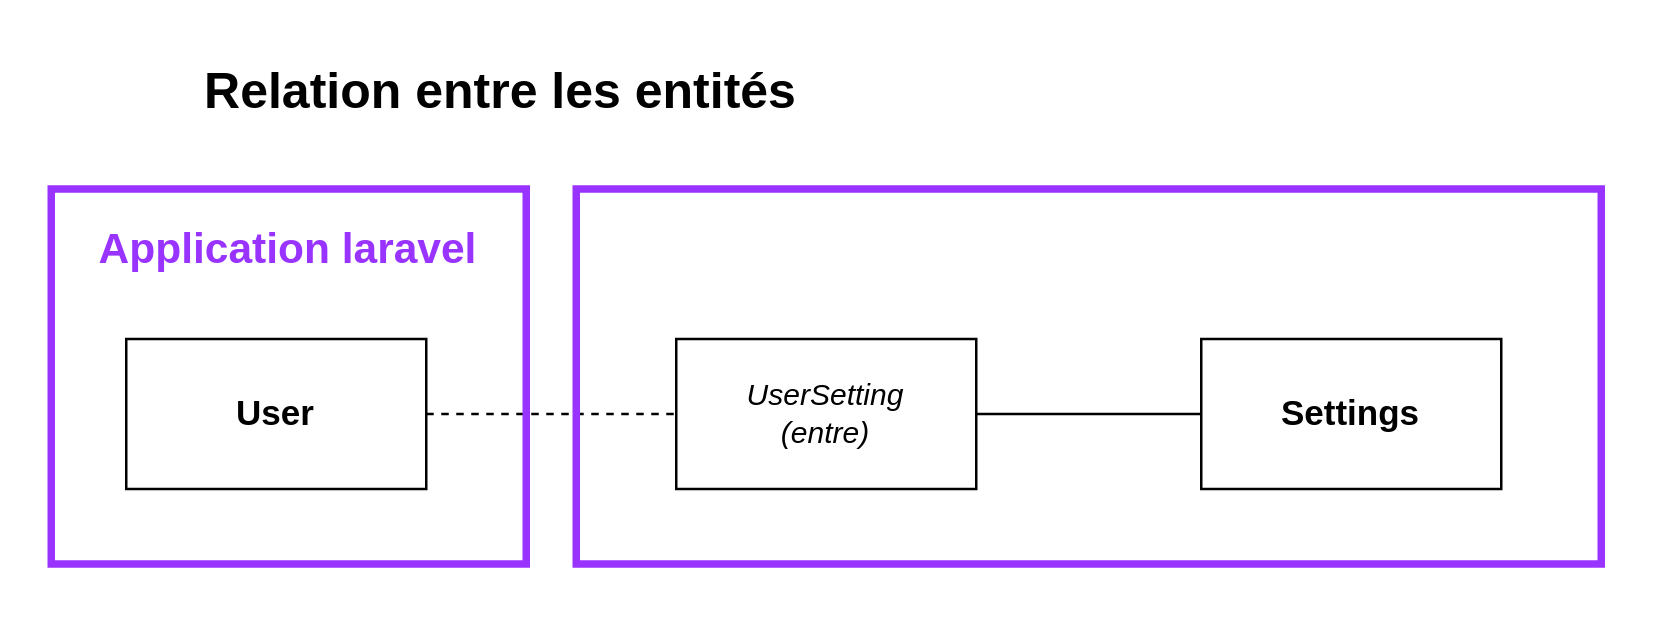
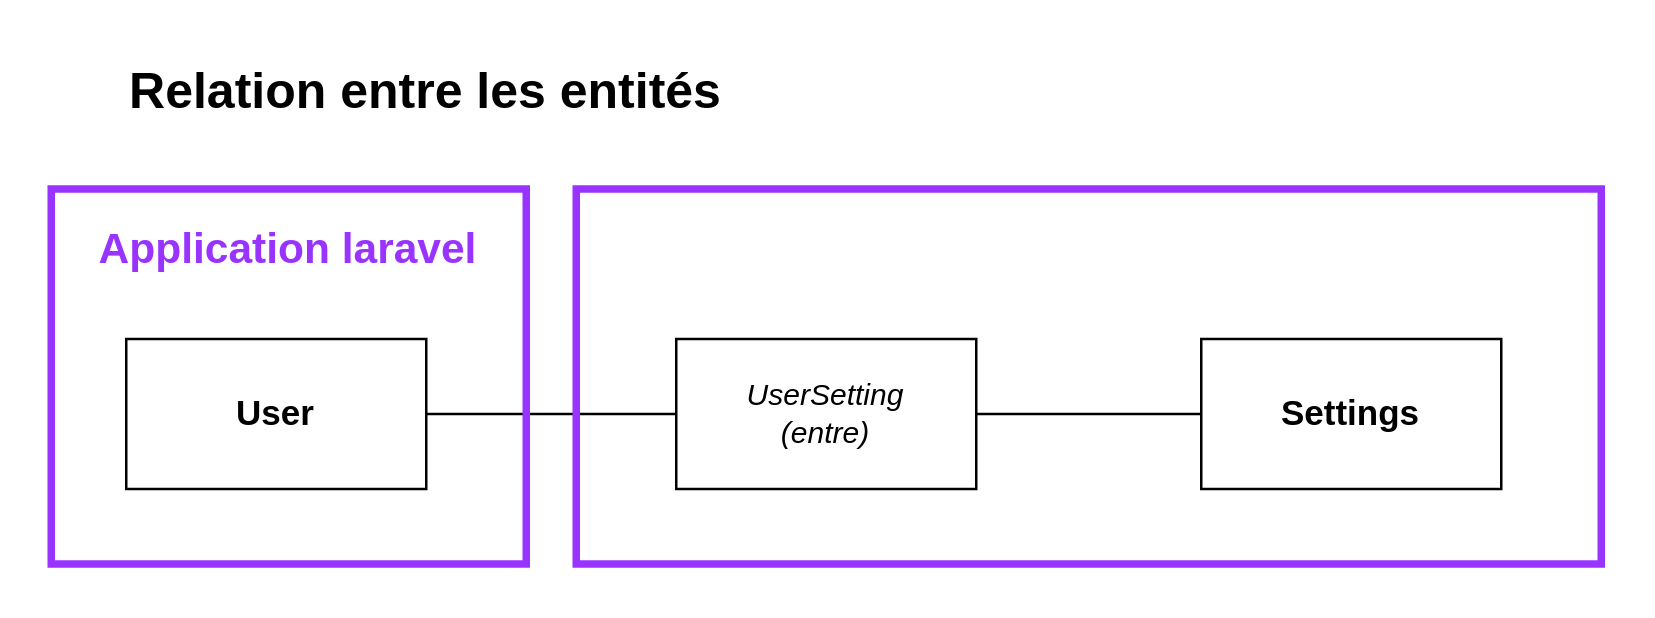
node "Relation entre les entités": moved (501, 89) -> (426, 89)
edge "User" -- "UserSetting (entre)": style dashed -> solid
